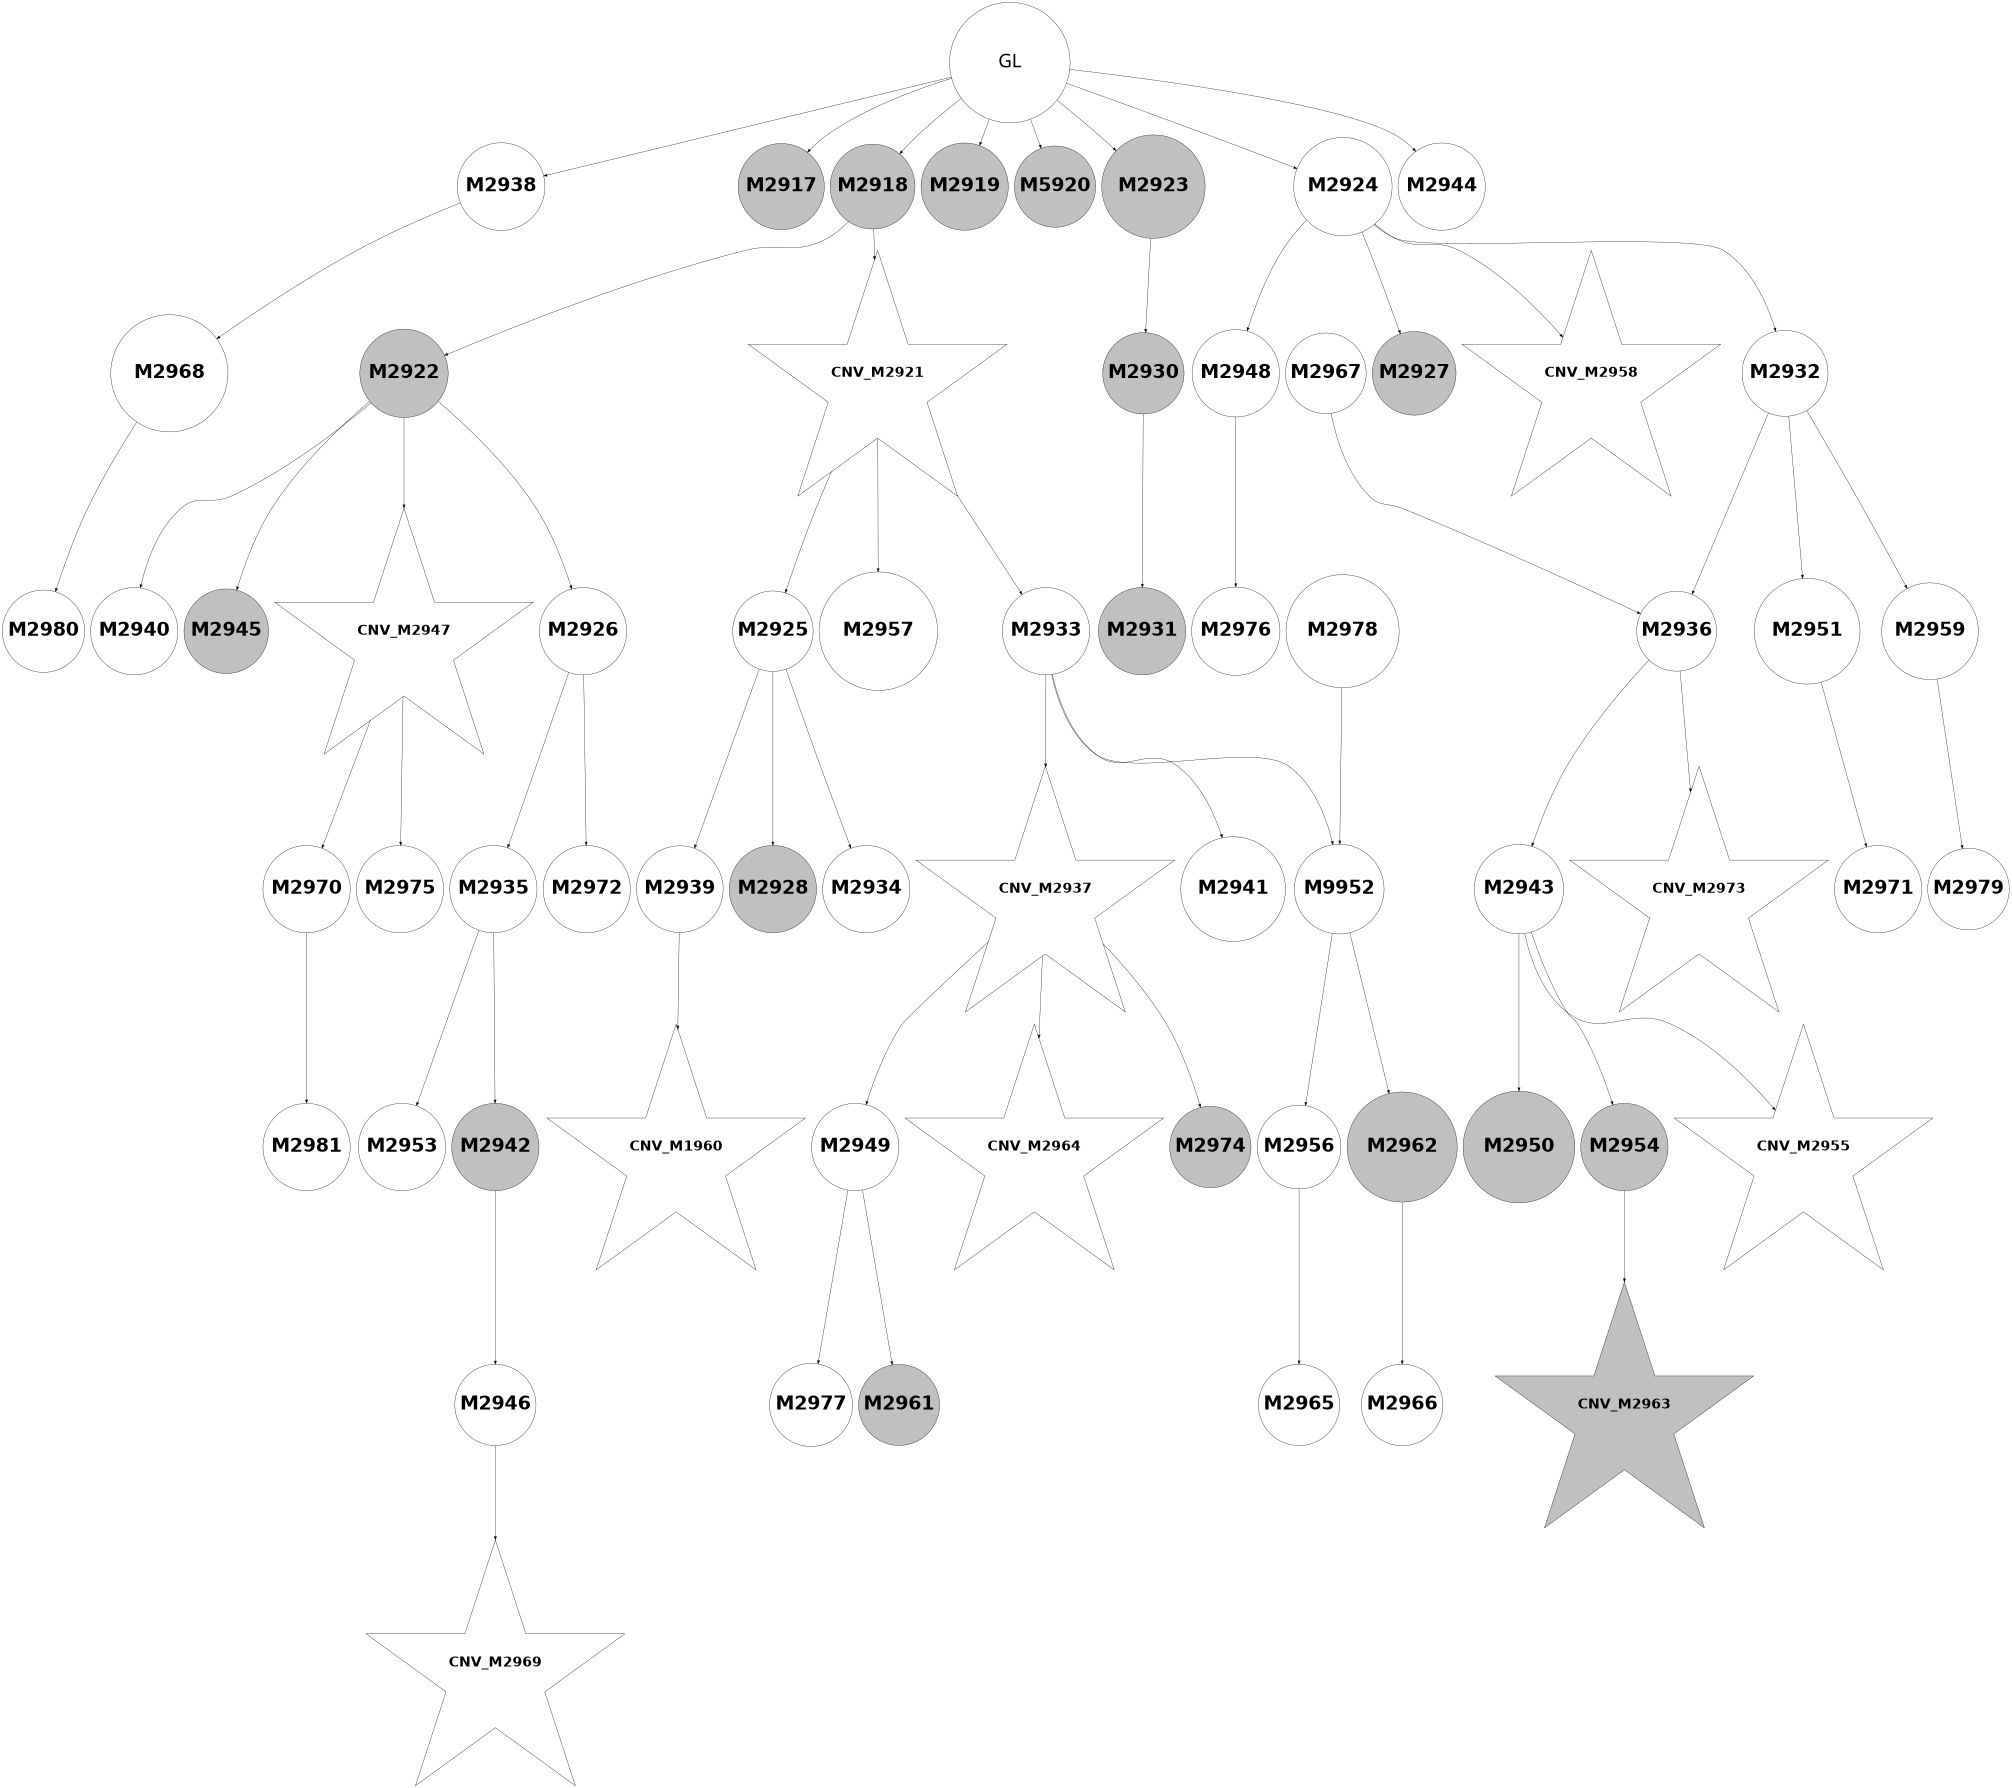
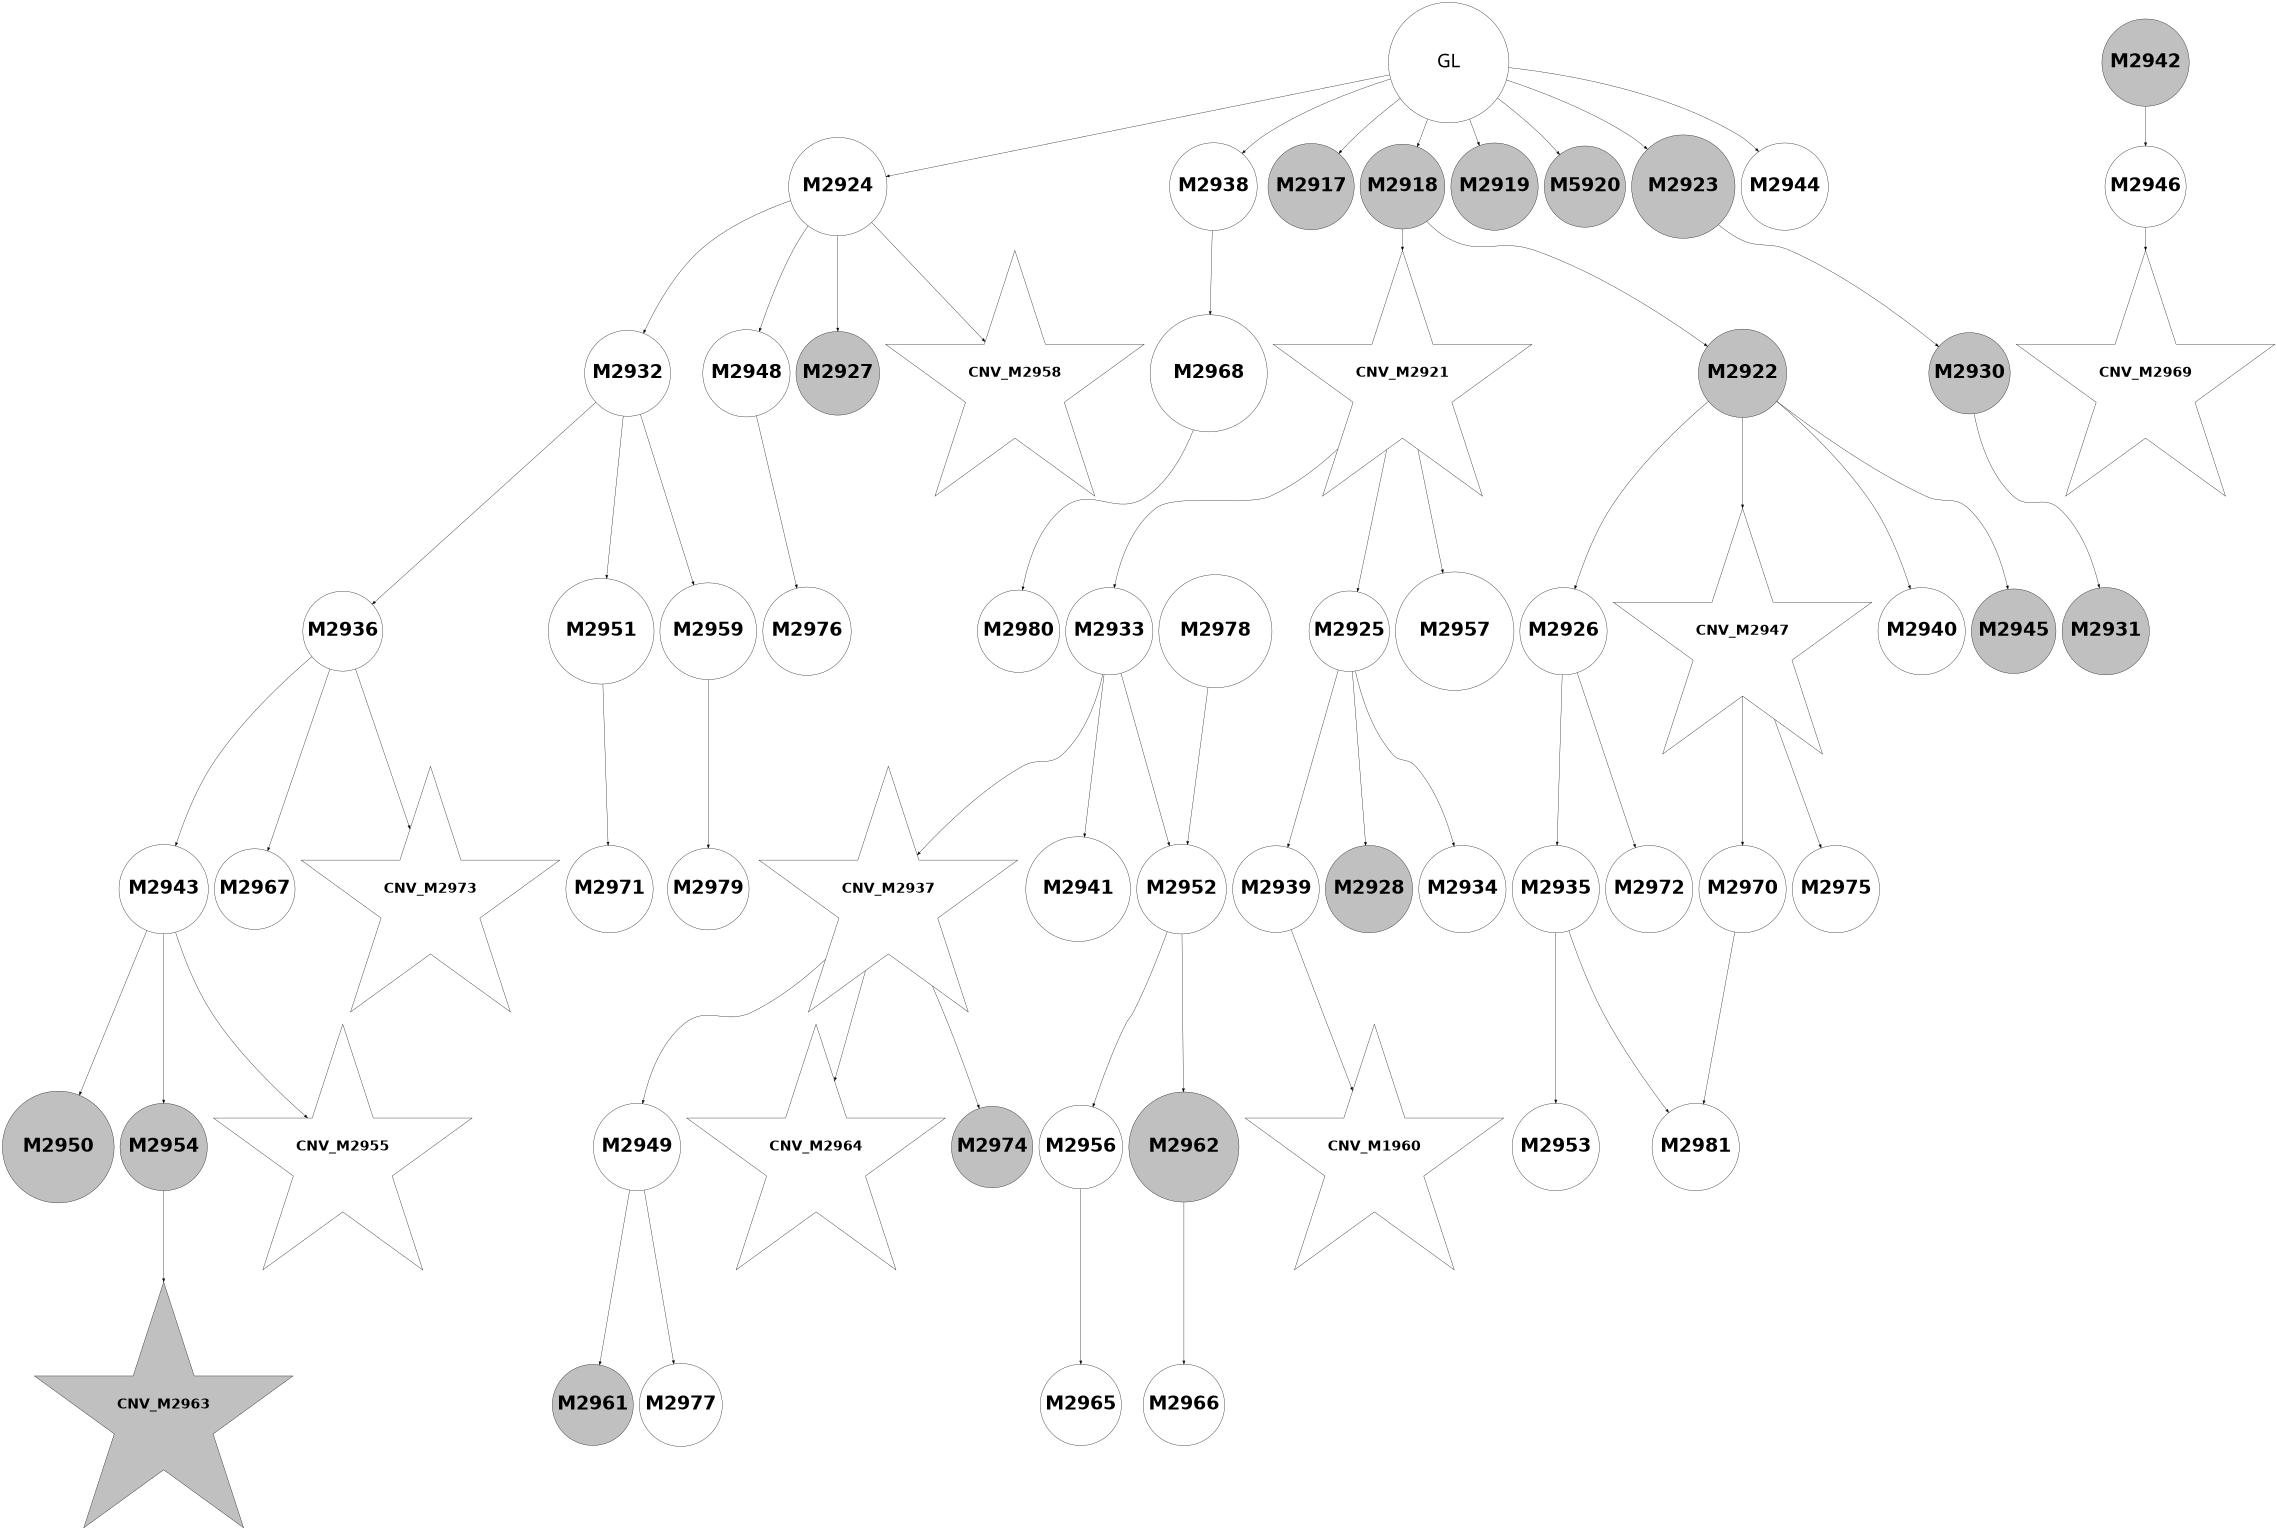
edge "M2967" -> "M2936": reversed
node "M9952": label "M9952" -> "M2952"
edge "M2935" -> "M2942": now "M2935" -> "M2981"
